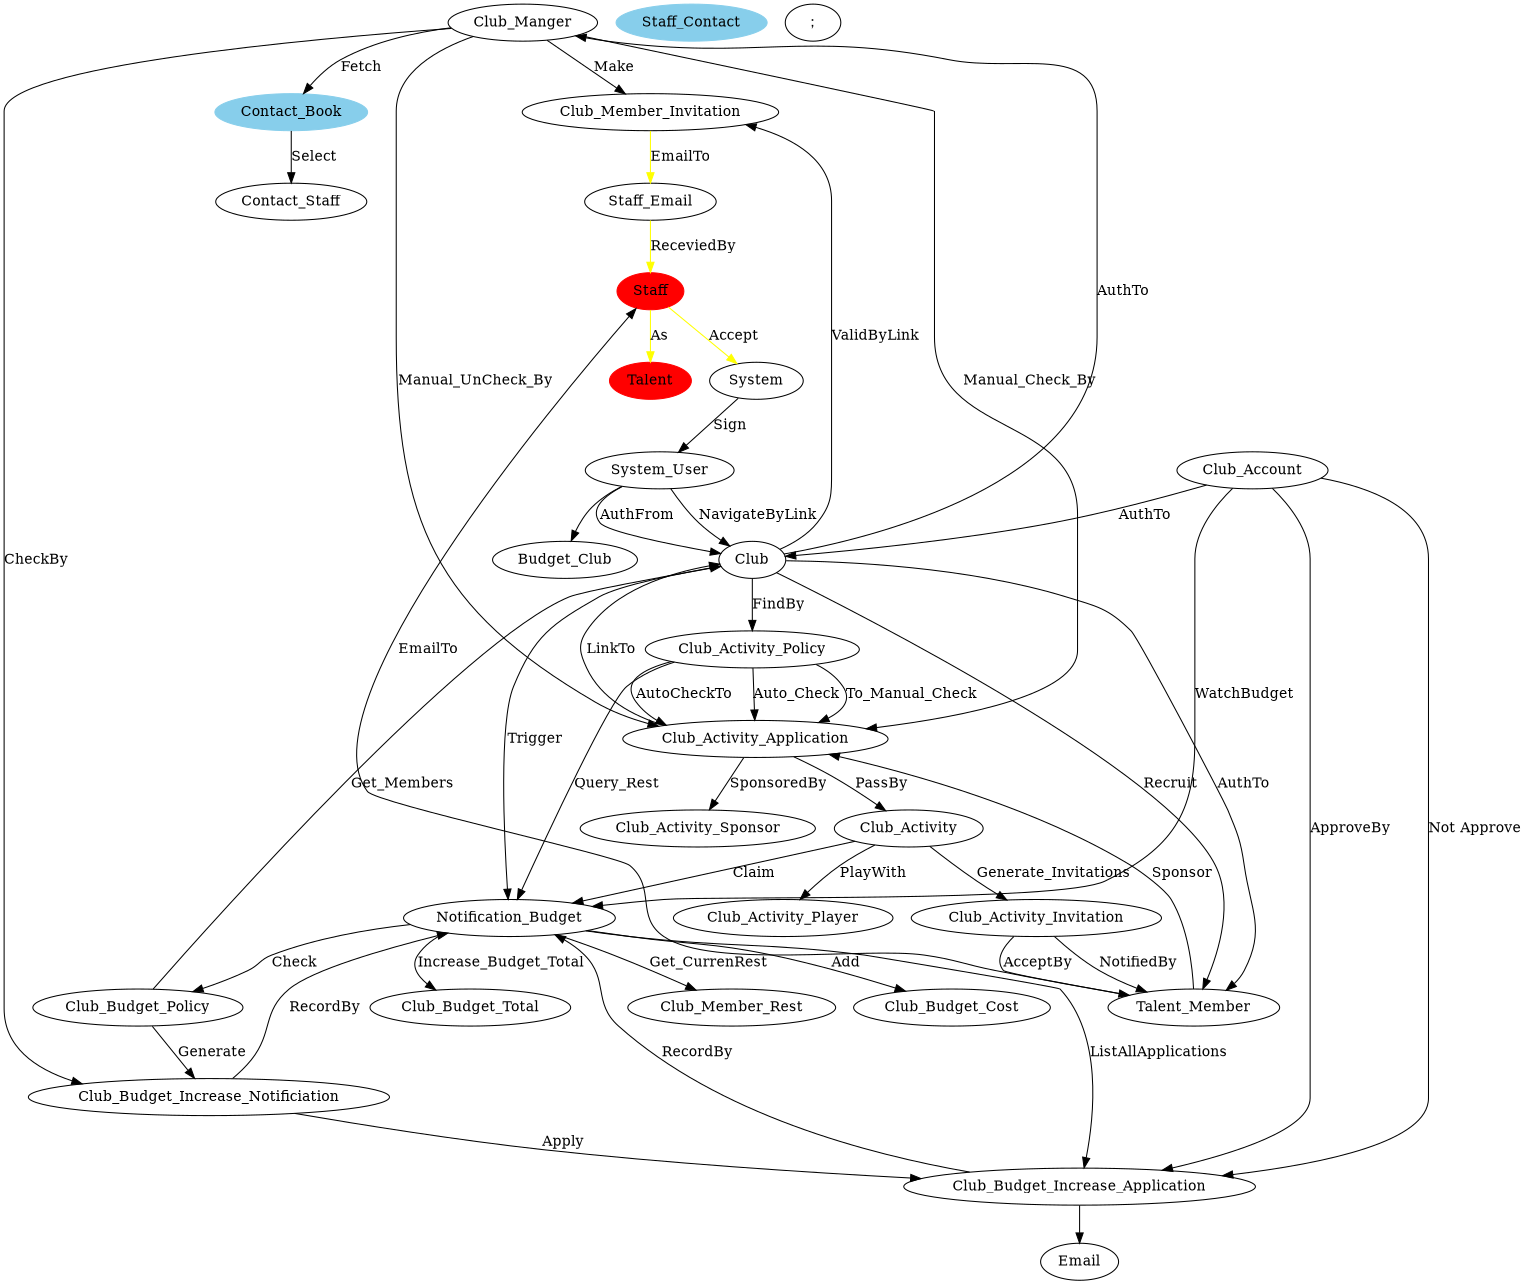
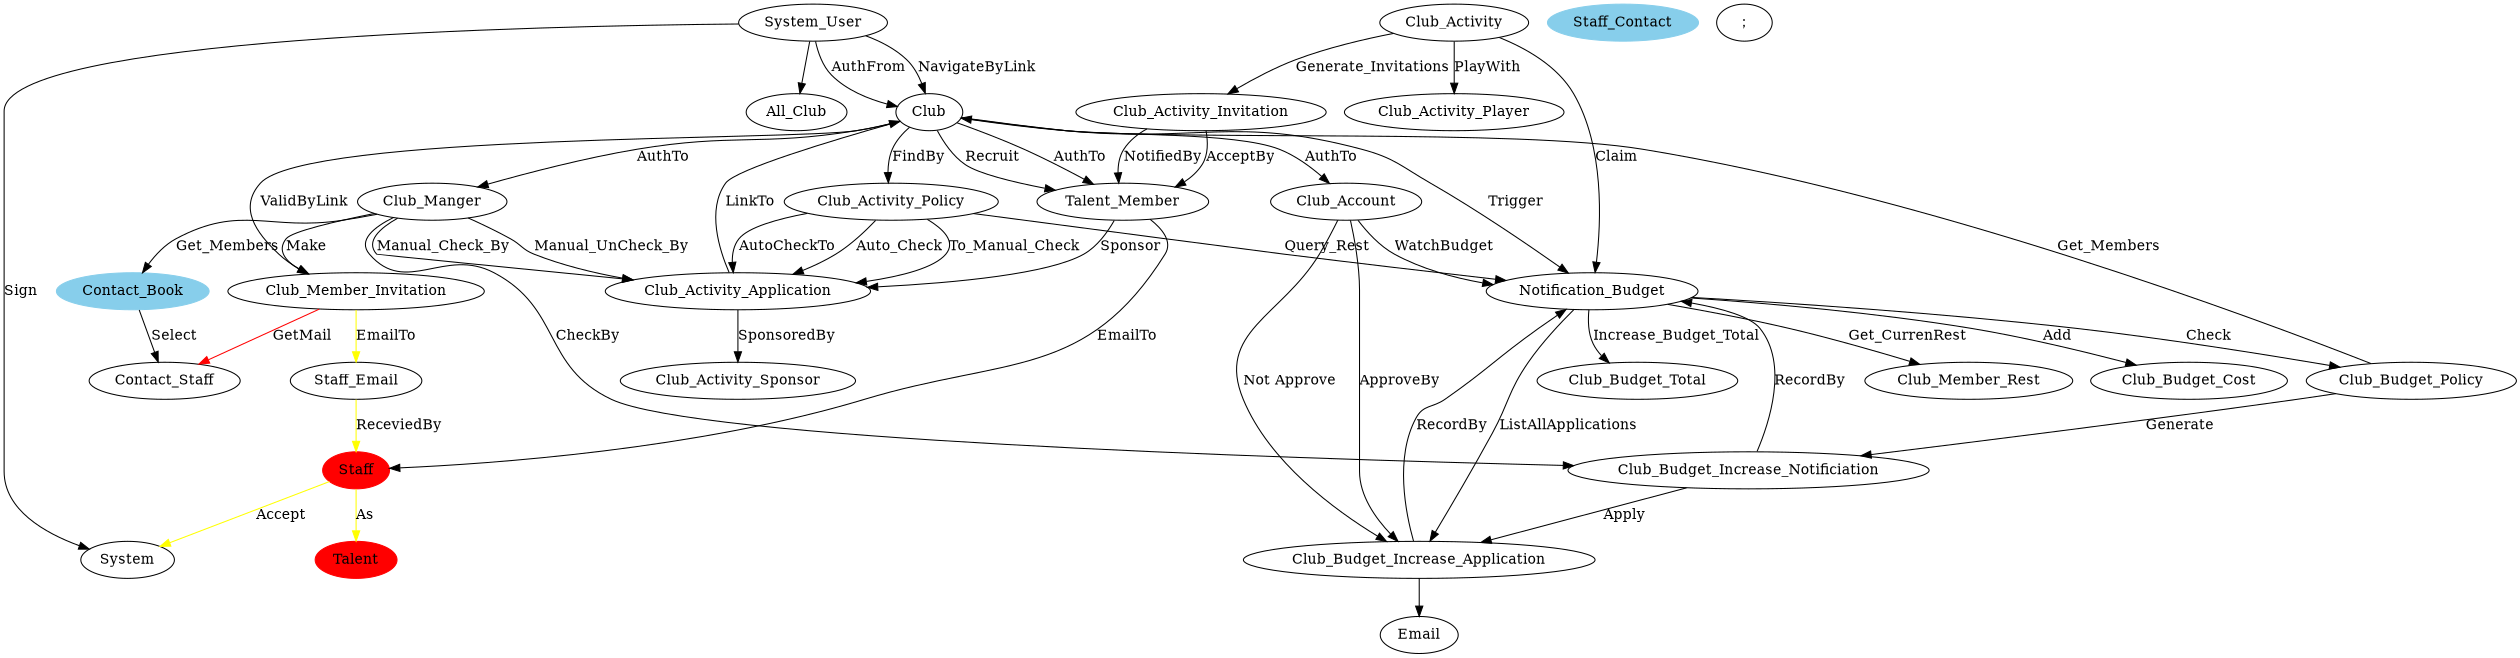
edge "Club_Manger" -> "Contact_Book": label "Fetch" -> "Get_Members"
edge "Club_Member_Invitation" -> "Contact_Staff": added, label "GetMail"
edge "System" -> "System_User": reversed
edge "Club_Account" -> "Club": reversed
node "Budget_Club": label "Budget_Club" -> "All_Club"
edge "Club_Activity_Application" -> "Club_Activity": removed, label "PassBy"
